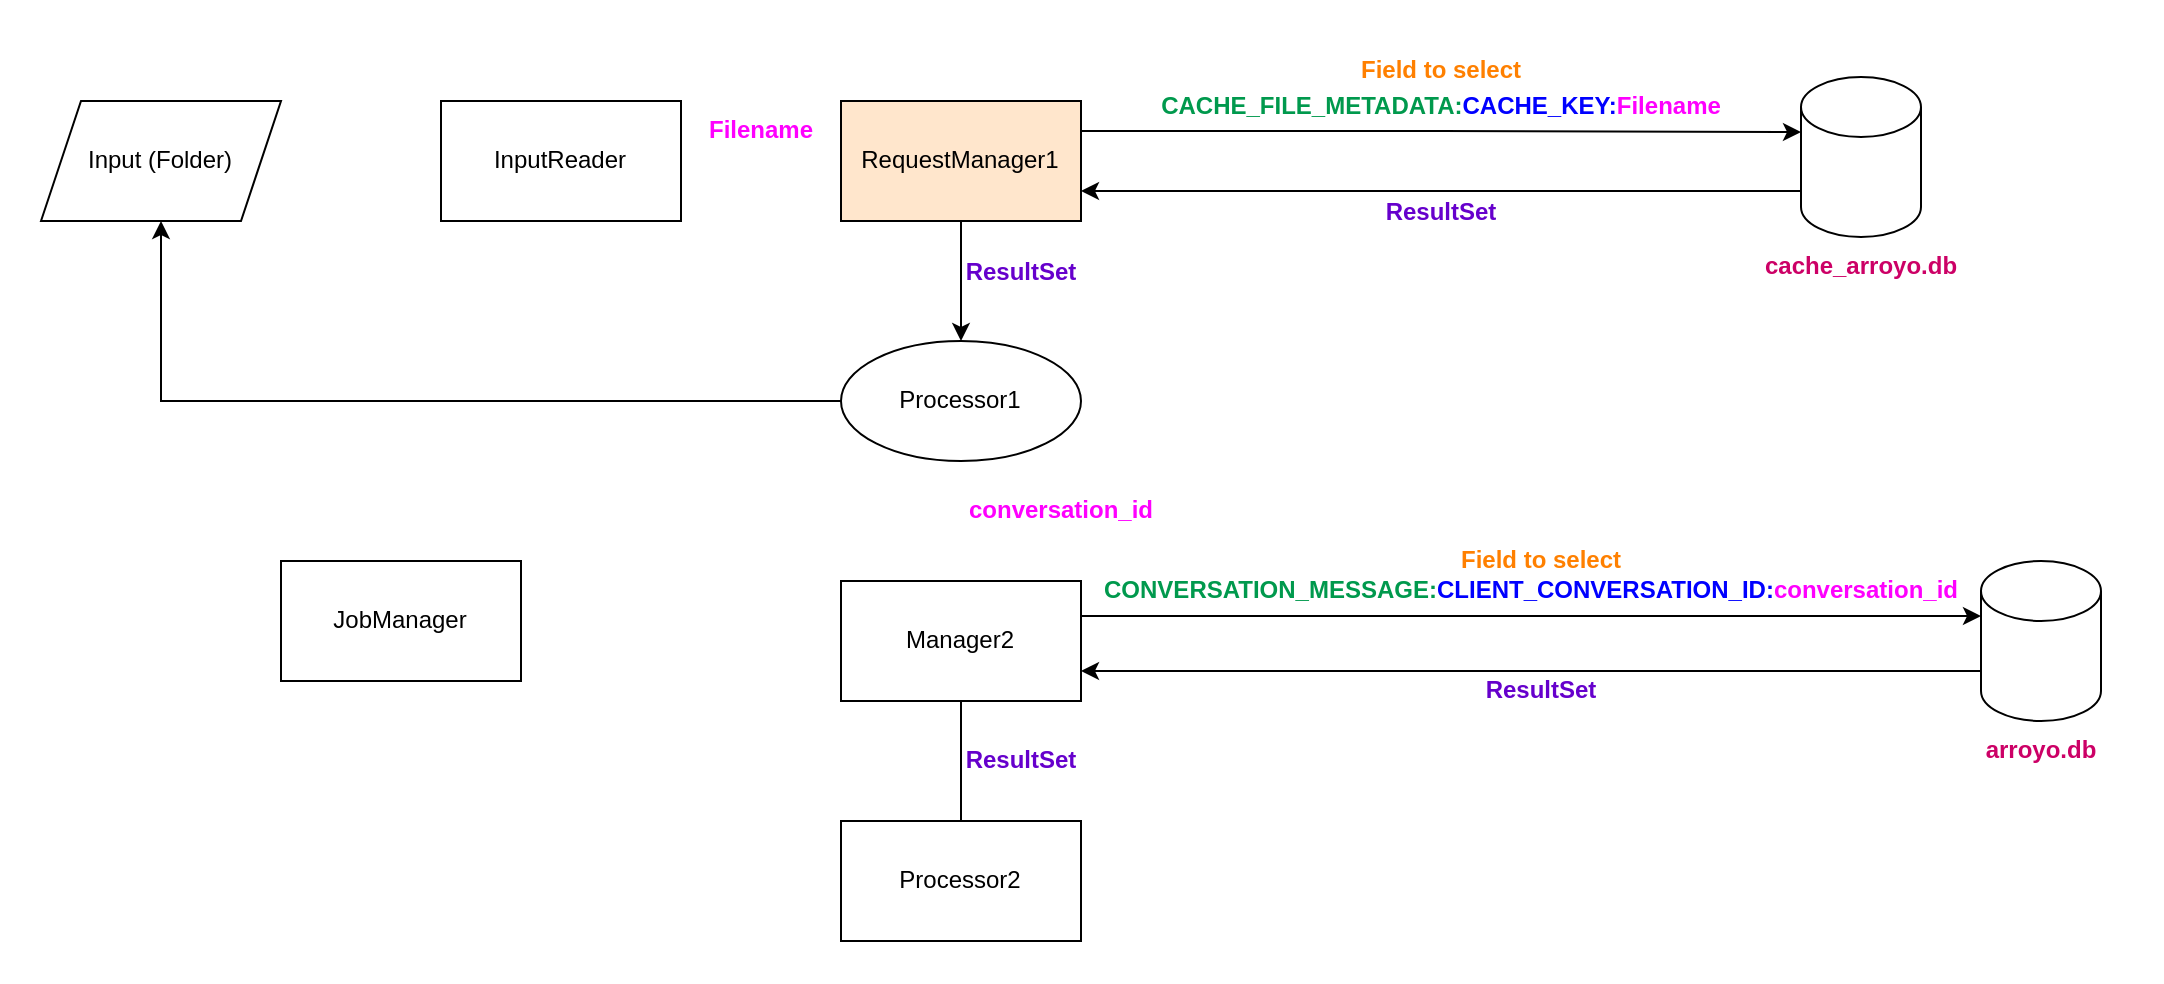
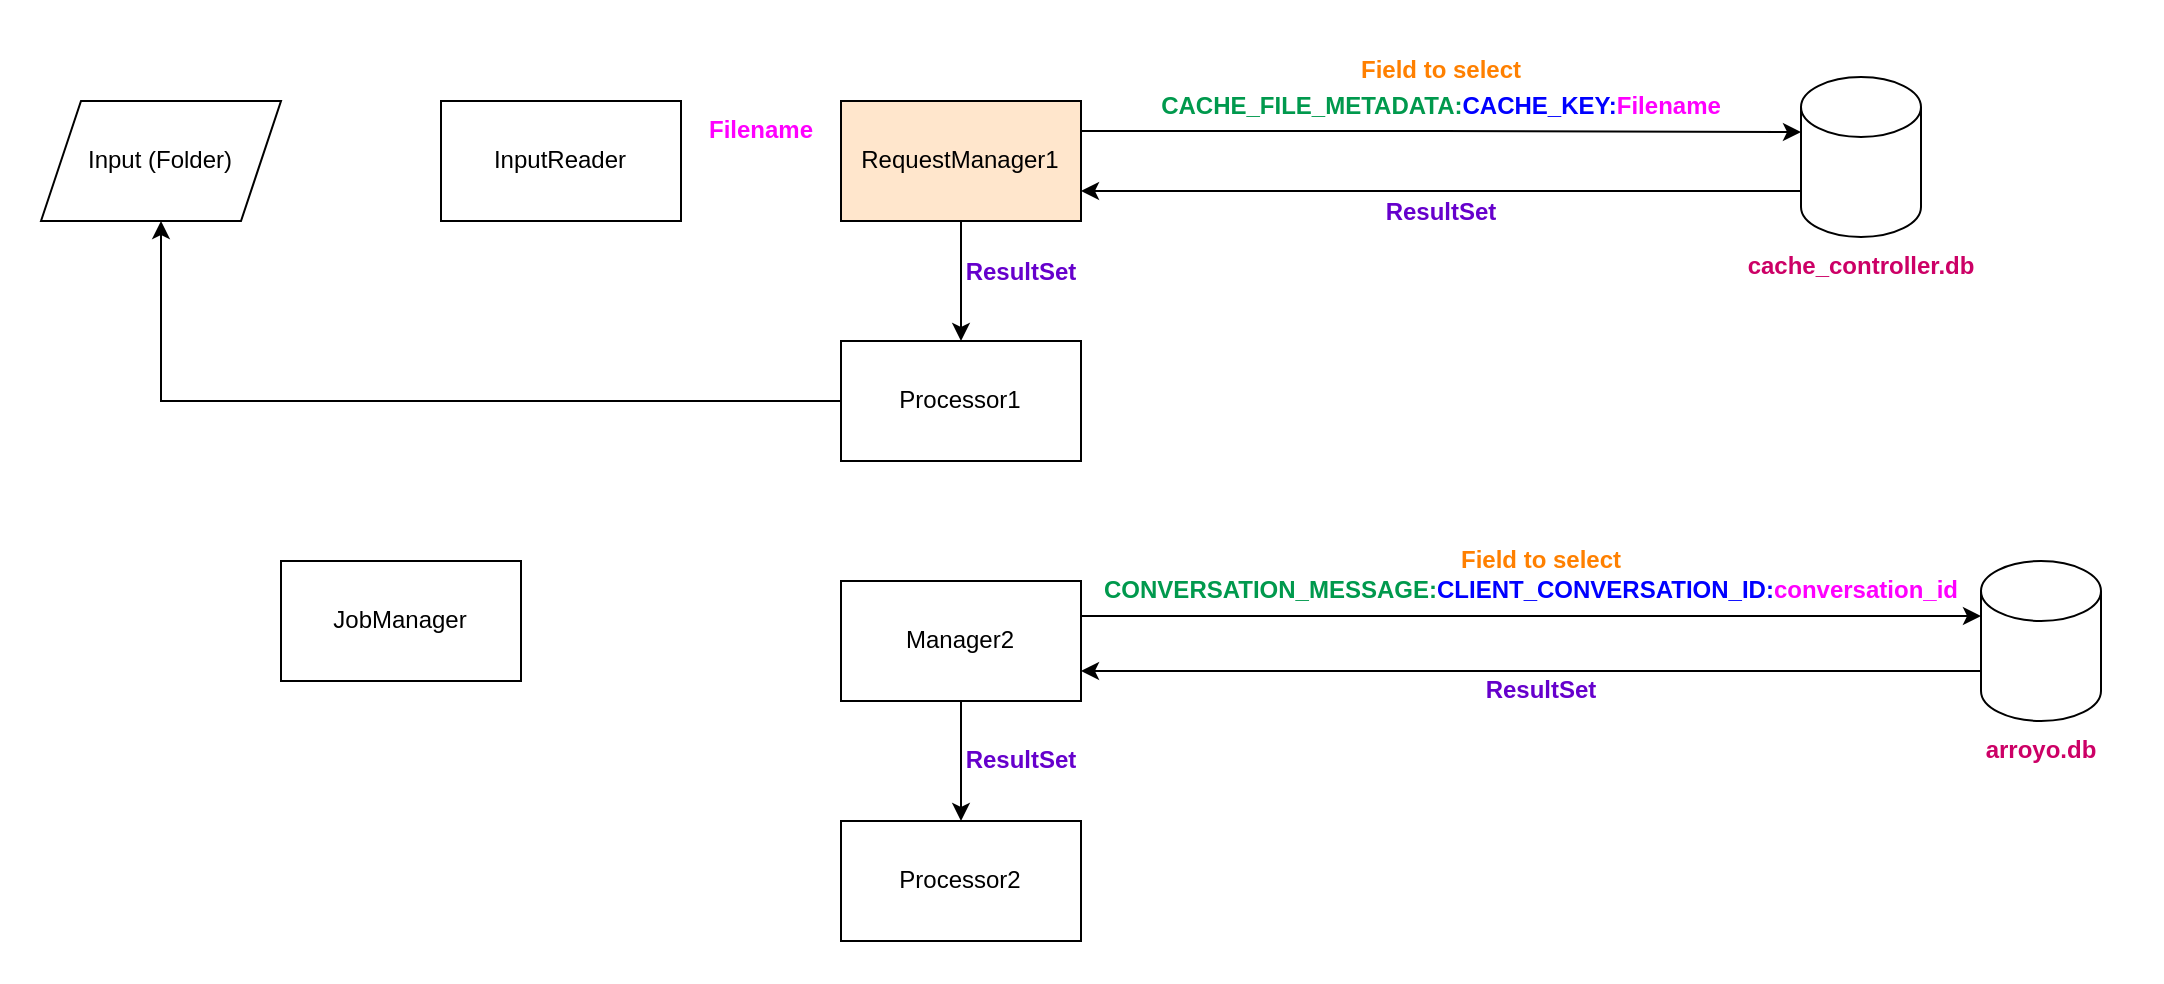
node "cache_arroyo.db": label "cache_arroyo.db" -> "cache_controller.db"
node "Processor1": shape ellipse -> rectangle
node "conversation_id": removed
edge "Manager2" -- "Processor2": arrowhead none -> classic
